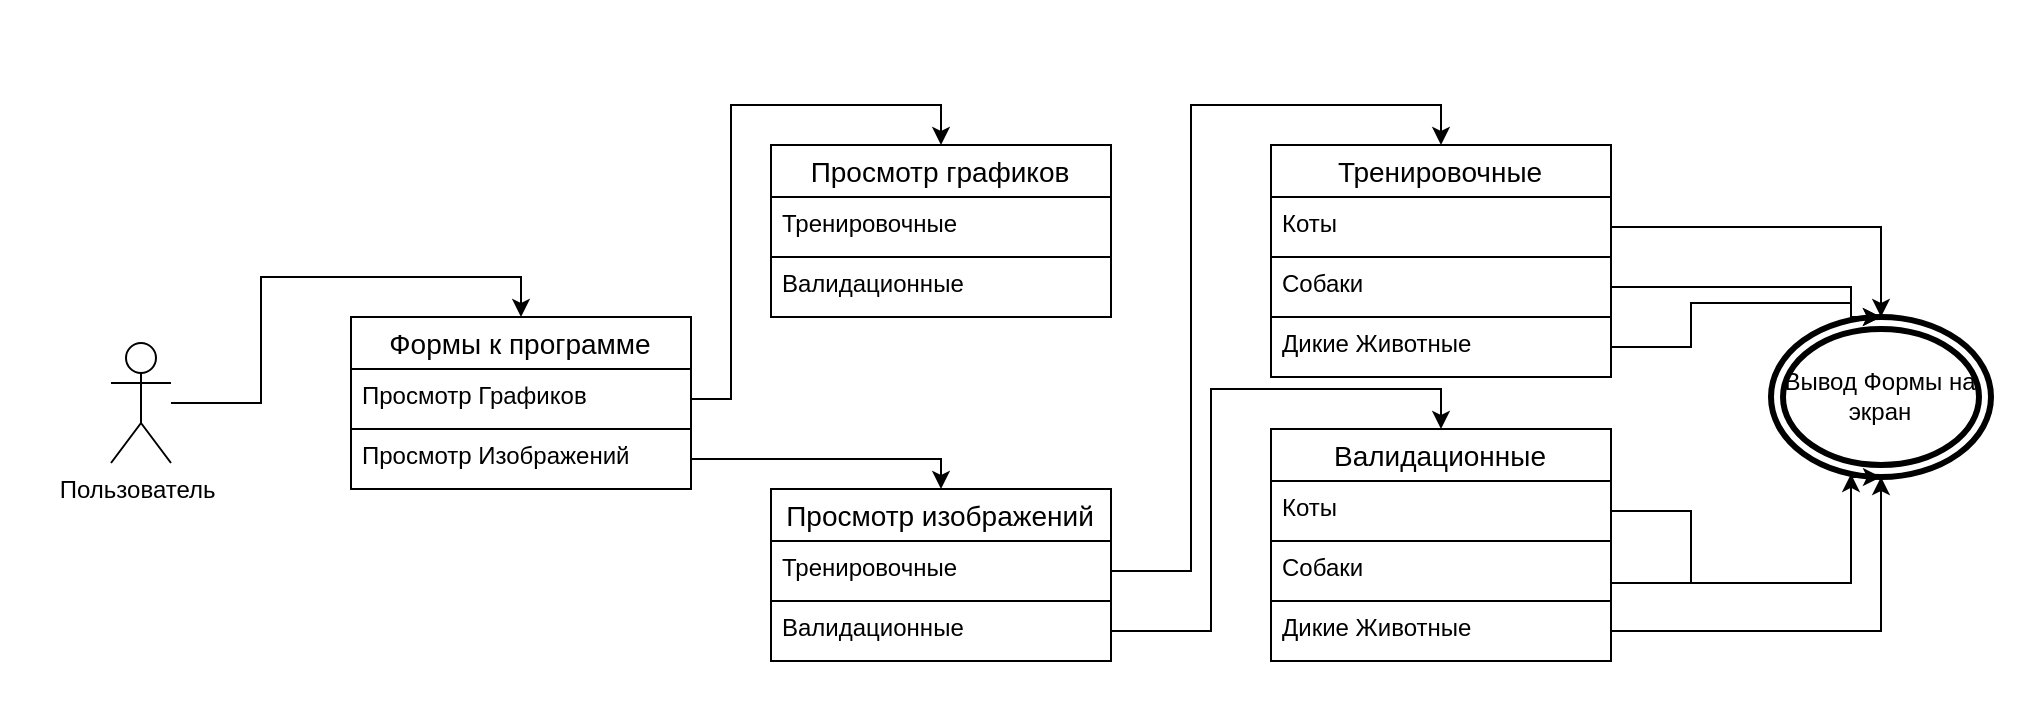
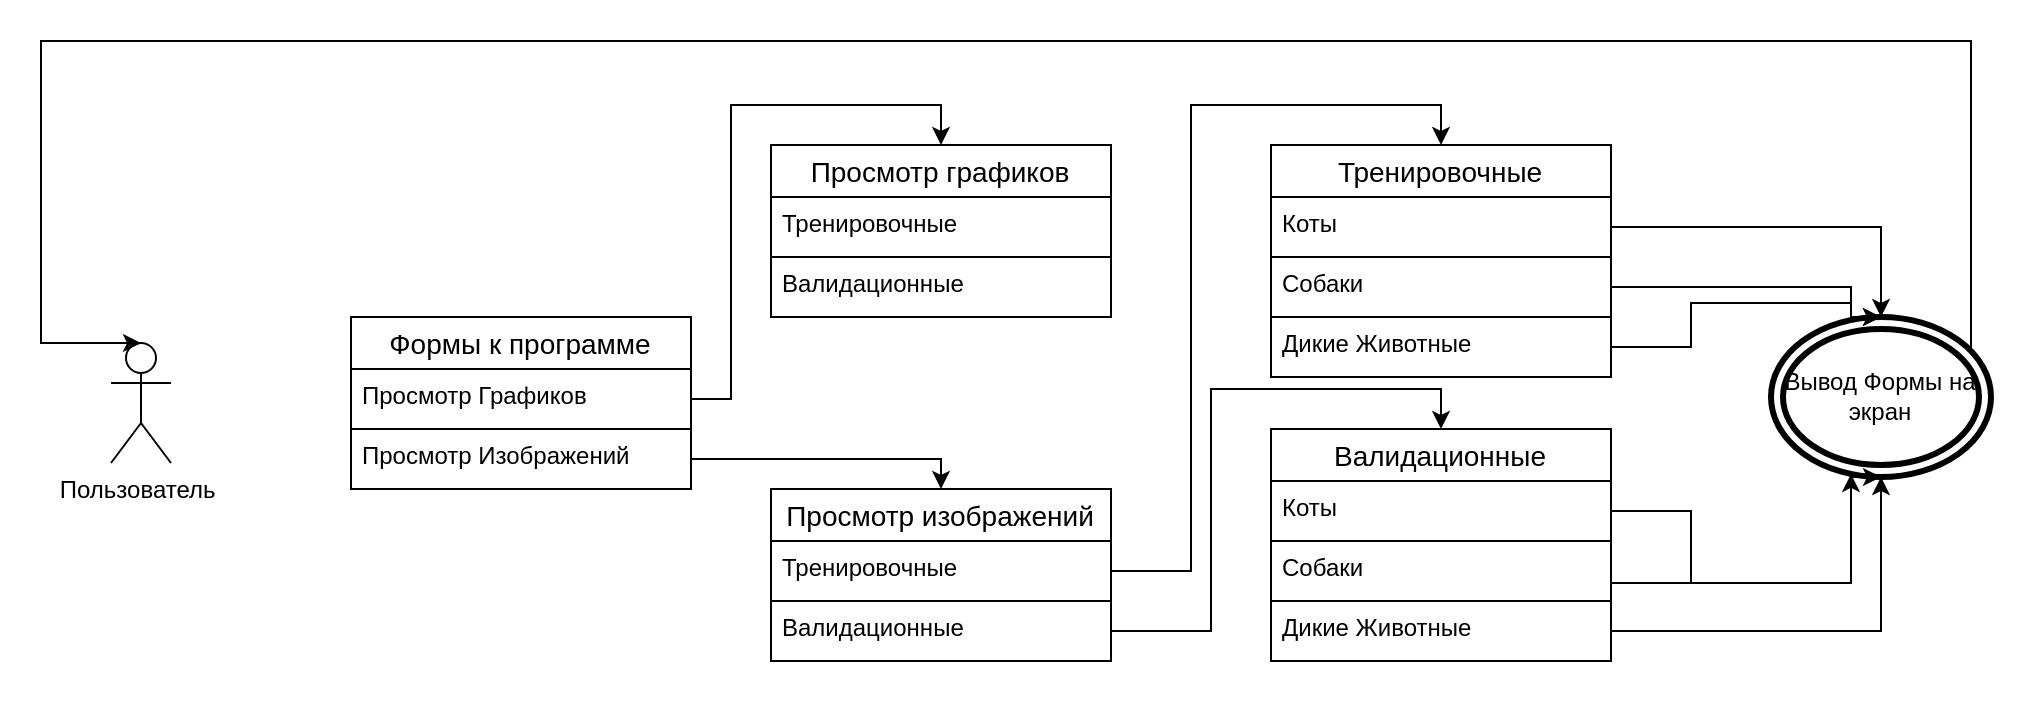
edge "Вывод Формы на экран" -> "Пользователь": added
edge "Пользователь" -> "Формы к программе": removed
